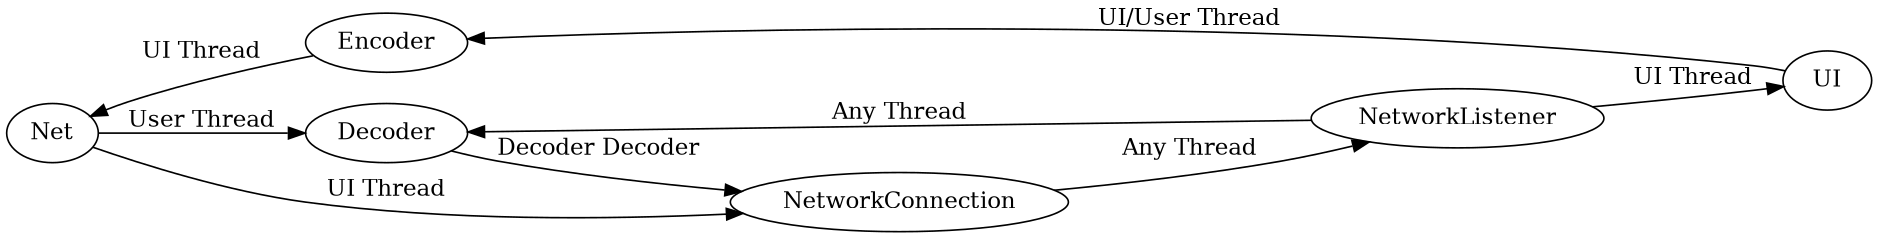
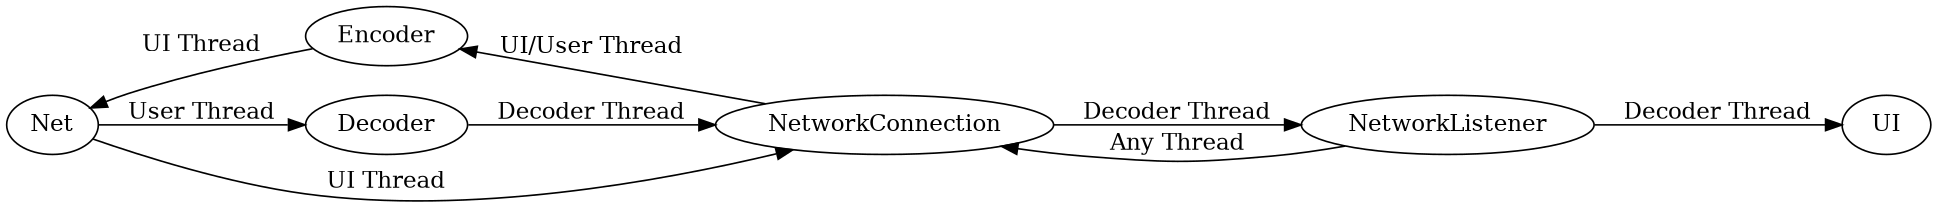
edge "UI" -> "Encoder": now "NetworkConnection" -> "Encoder"
edge "NetworkListener" -> "UI": label "UI Thread" -> "Decoder Thread"
edge "NetworkListener" -> "Decoder": now "NetworkListener" -> "NetworkConnection"
edge "Decoder" -> "NetworkConnection": label "Decoder Decoder" -> "Decoder Thread"
edge "NetworkConnection" -> "NetworkListener": label "Any Thread" -> "Decoder Thread"
